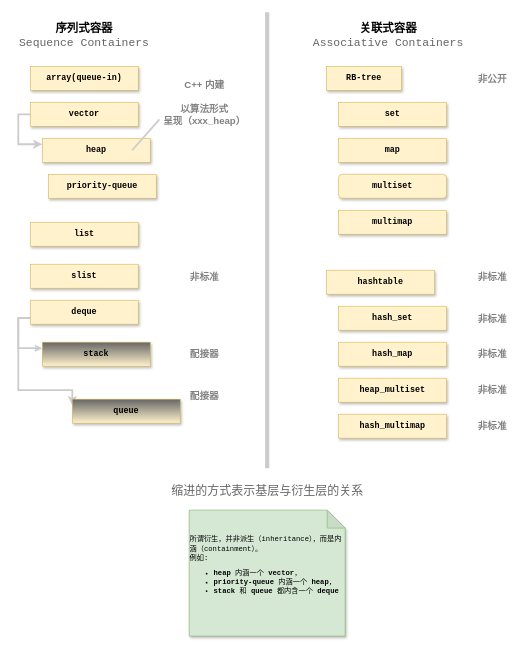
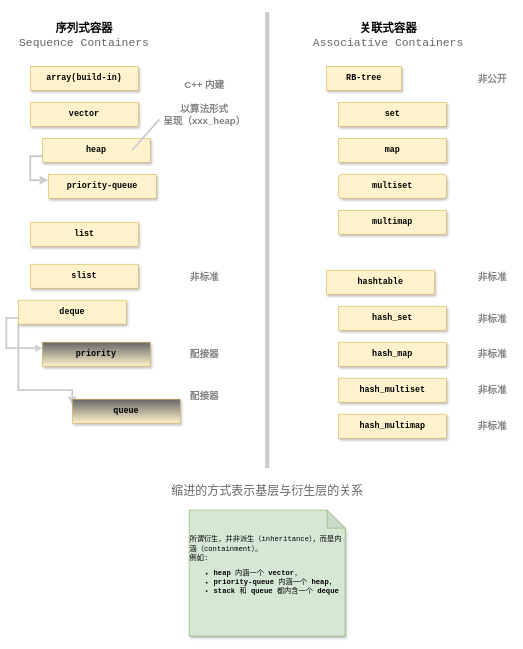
node "array(queue-in)": label "array(queue-in)" -> "array(build-in)"
edge "vector" -> "heap": removed
edge "heap" -> "priority-queue": added
node "deque": moved (84, 312) -> (72, 312)
node "stack": label "stack" -> "priority"
node "heap_multiset": label "heap_multiset" -> "hash_multiset"
